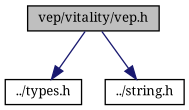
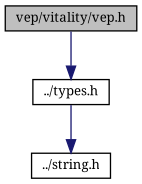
edge "vep/vitality/vep.h" -> "../string.h": now "../types.h" -> "../string.h"
